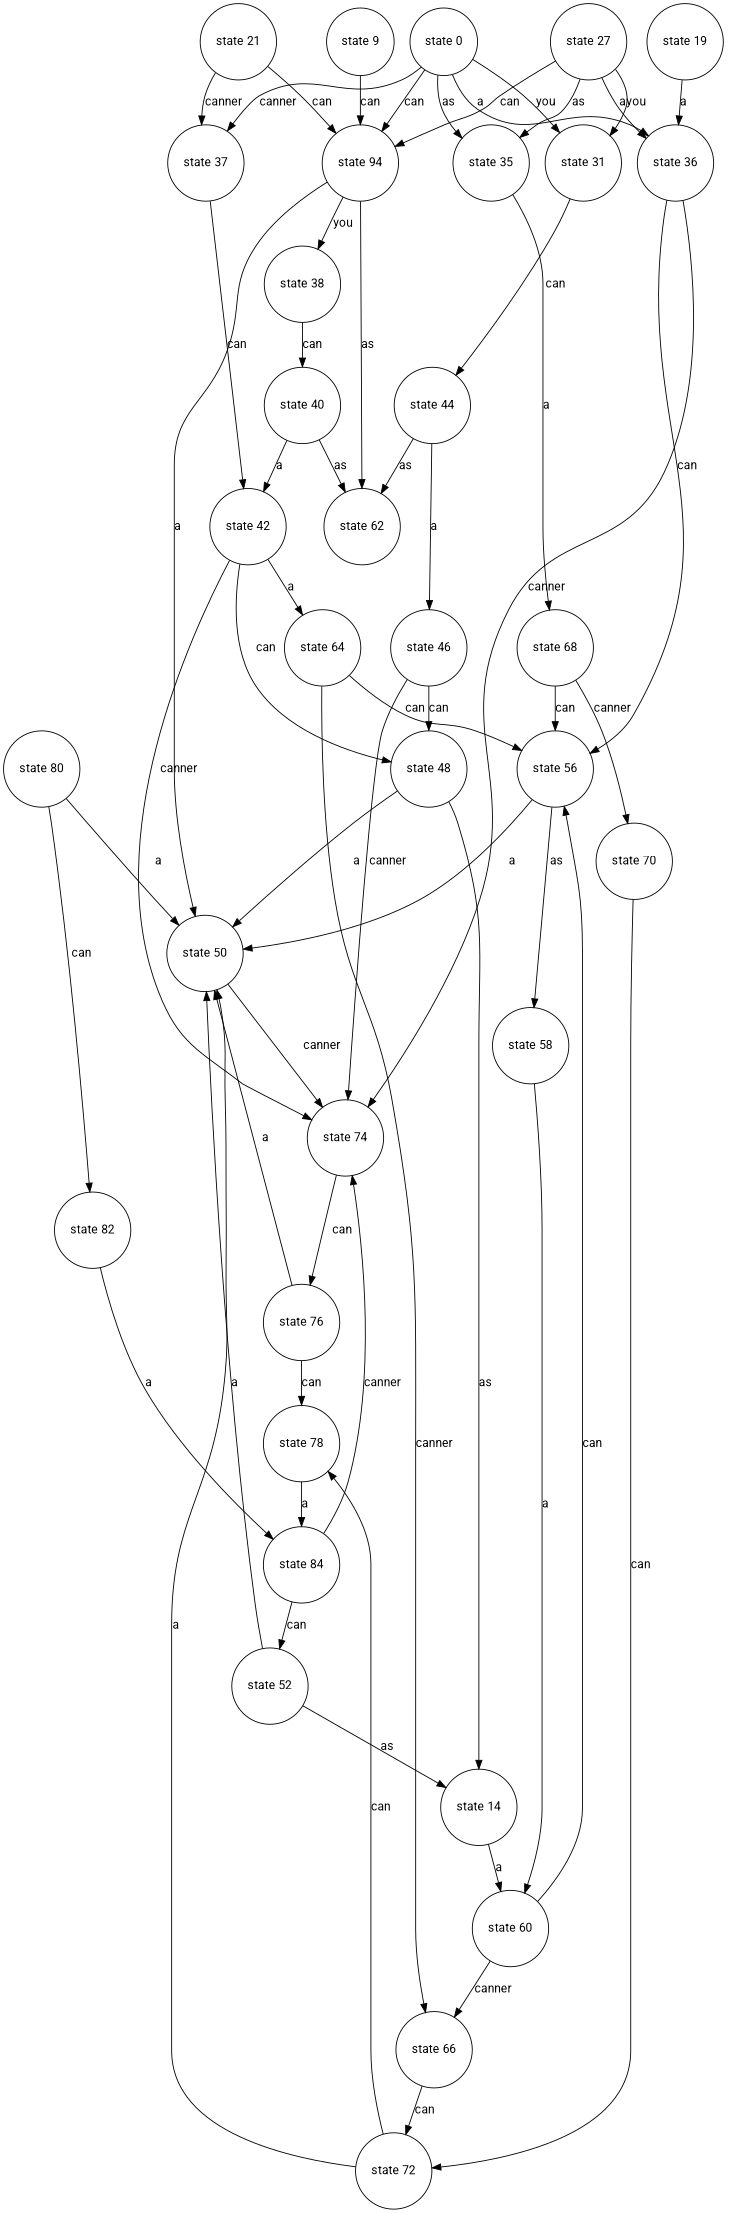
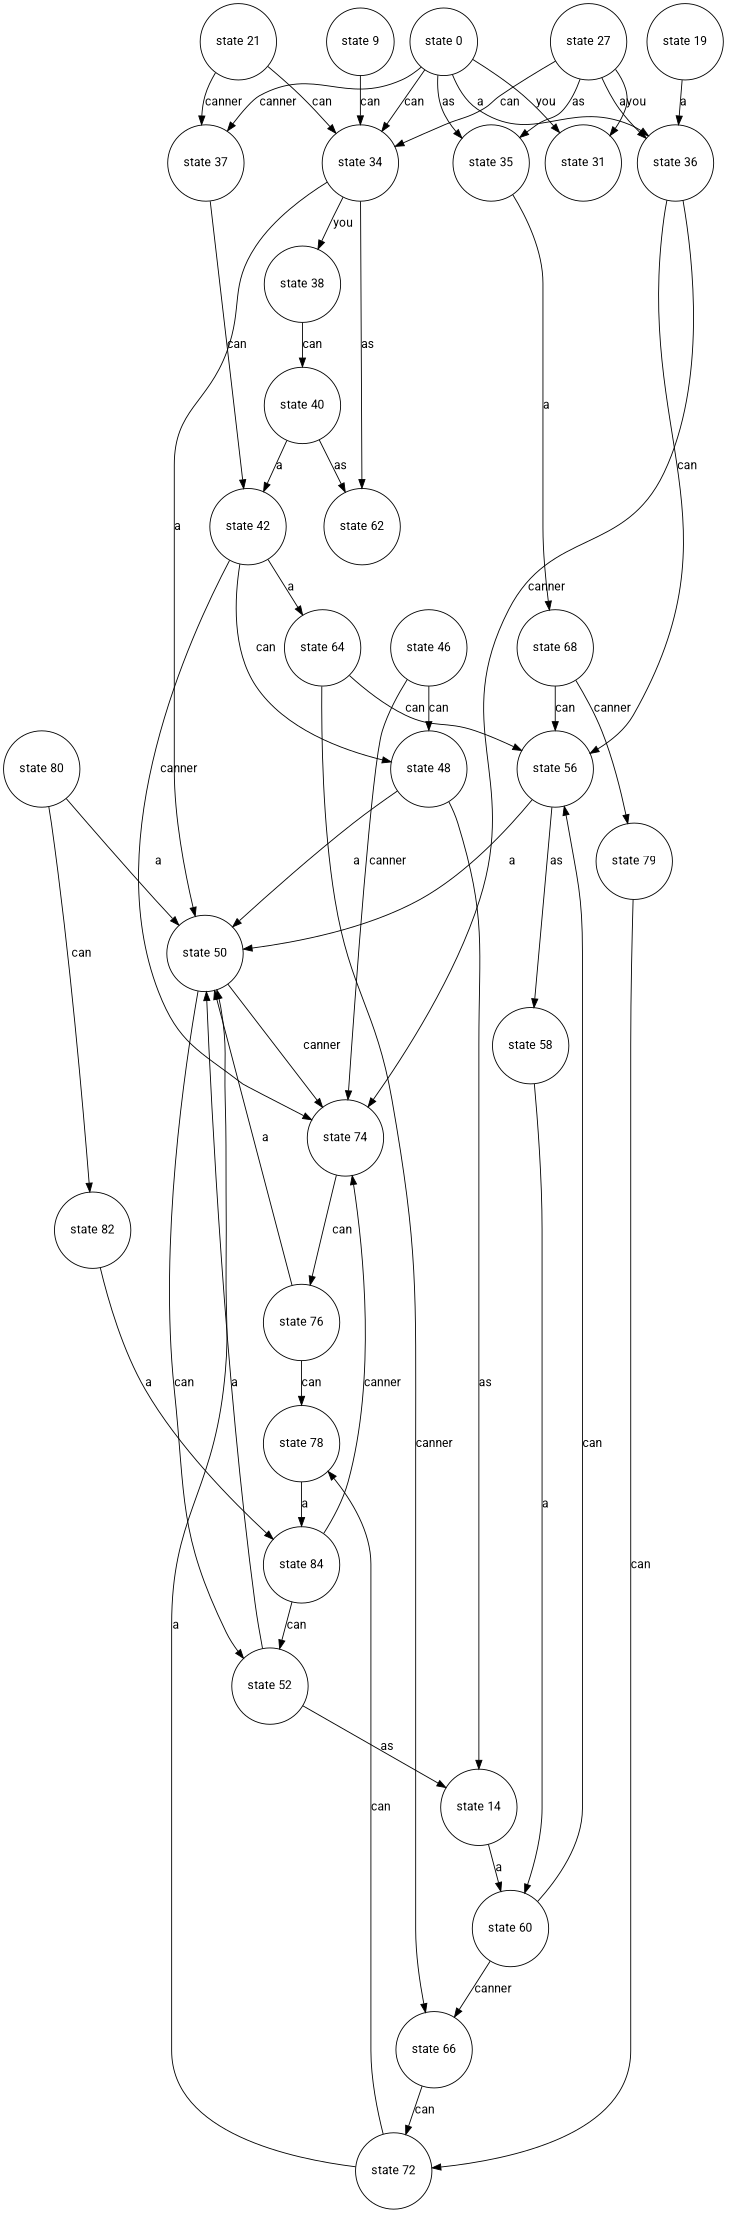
node "state 94": label "state 94" -> "state 34"
node "state 44": removed
node "state 70": label "state 70" -> "state 79"
edge "state 50" -> "state 52": added, label "can"
